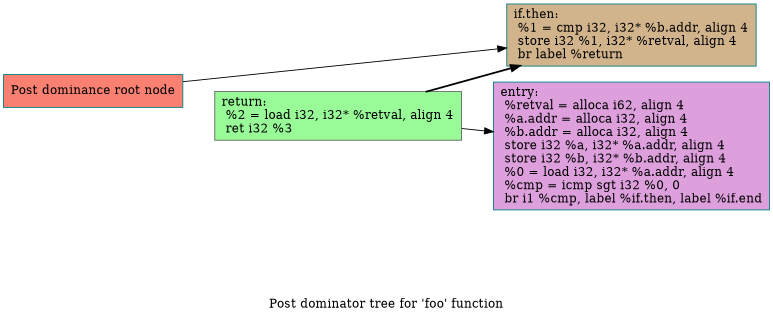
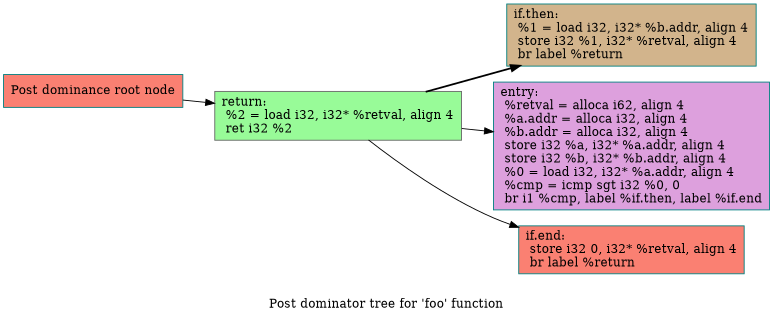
node "if.then:": text "%1 = cmp i32, i32* %b.addr, align 4" -> "%1 = load i32, i32* %b.addr, align 4"
edge "Post dominance root node" -> "if.then:": now "Post dominance root node" -> "return:"
node "return:": text "ret i32 %3" -> "ret i32 %2"
node "if.end:": added
